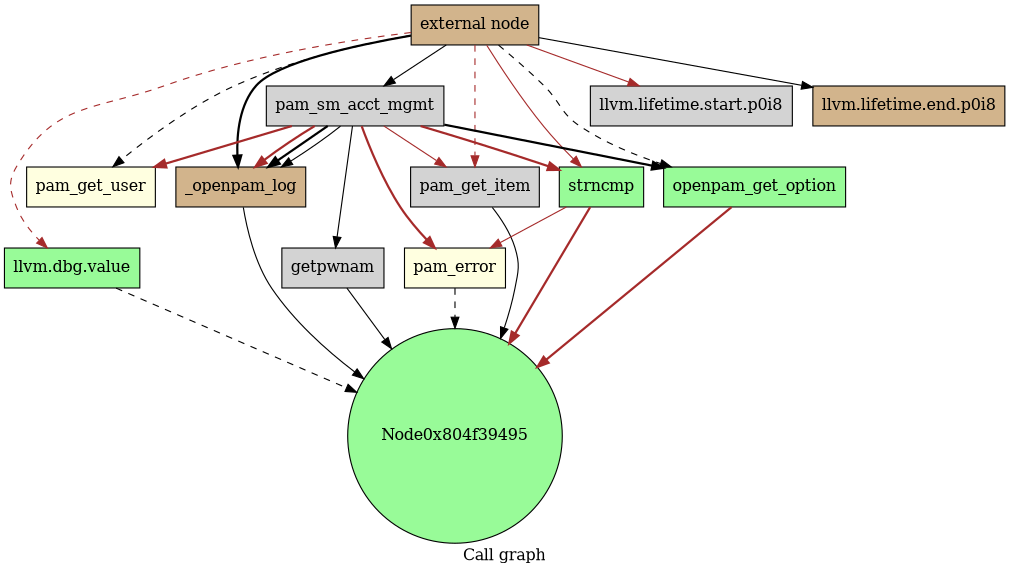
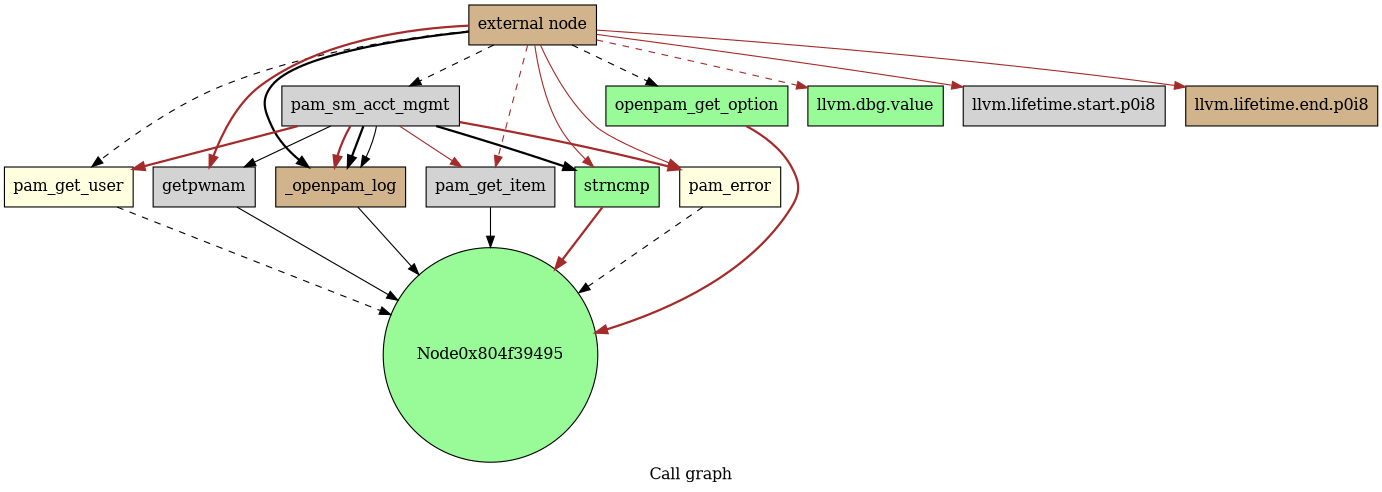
edge "external node" -> "llvm.lifetime.end.p0i8": color black -> brown
edge "external node" -> "pam_sm_acct_mgmt": style solid -> dashed
edge "external node" -> "getpwnam": added
edge "pam_sm_acct_mgmt" -> "openpam_get_option": removed
edge "pam_sm_acct_mgmt" -> "strncmp": color brown -> black
edge "strncmp" -> "pam_error": now "external node" -> "pam_error"
edge "llvm.dbg.value" -> "Node0x804f39495": now "pam_get_user" -> "Node0x804f39495"
